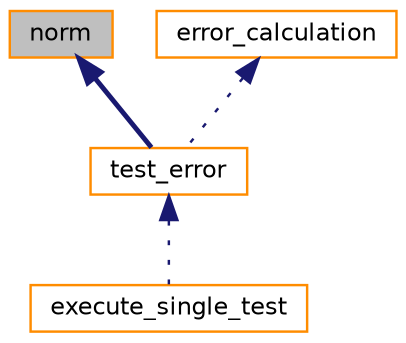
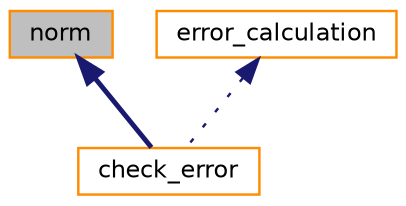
node "test_error": label "test_error" -> "check_error"
node "execute_single_test": removed
